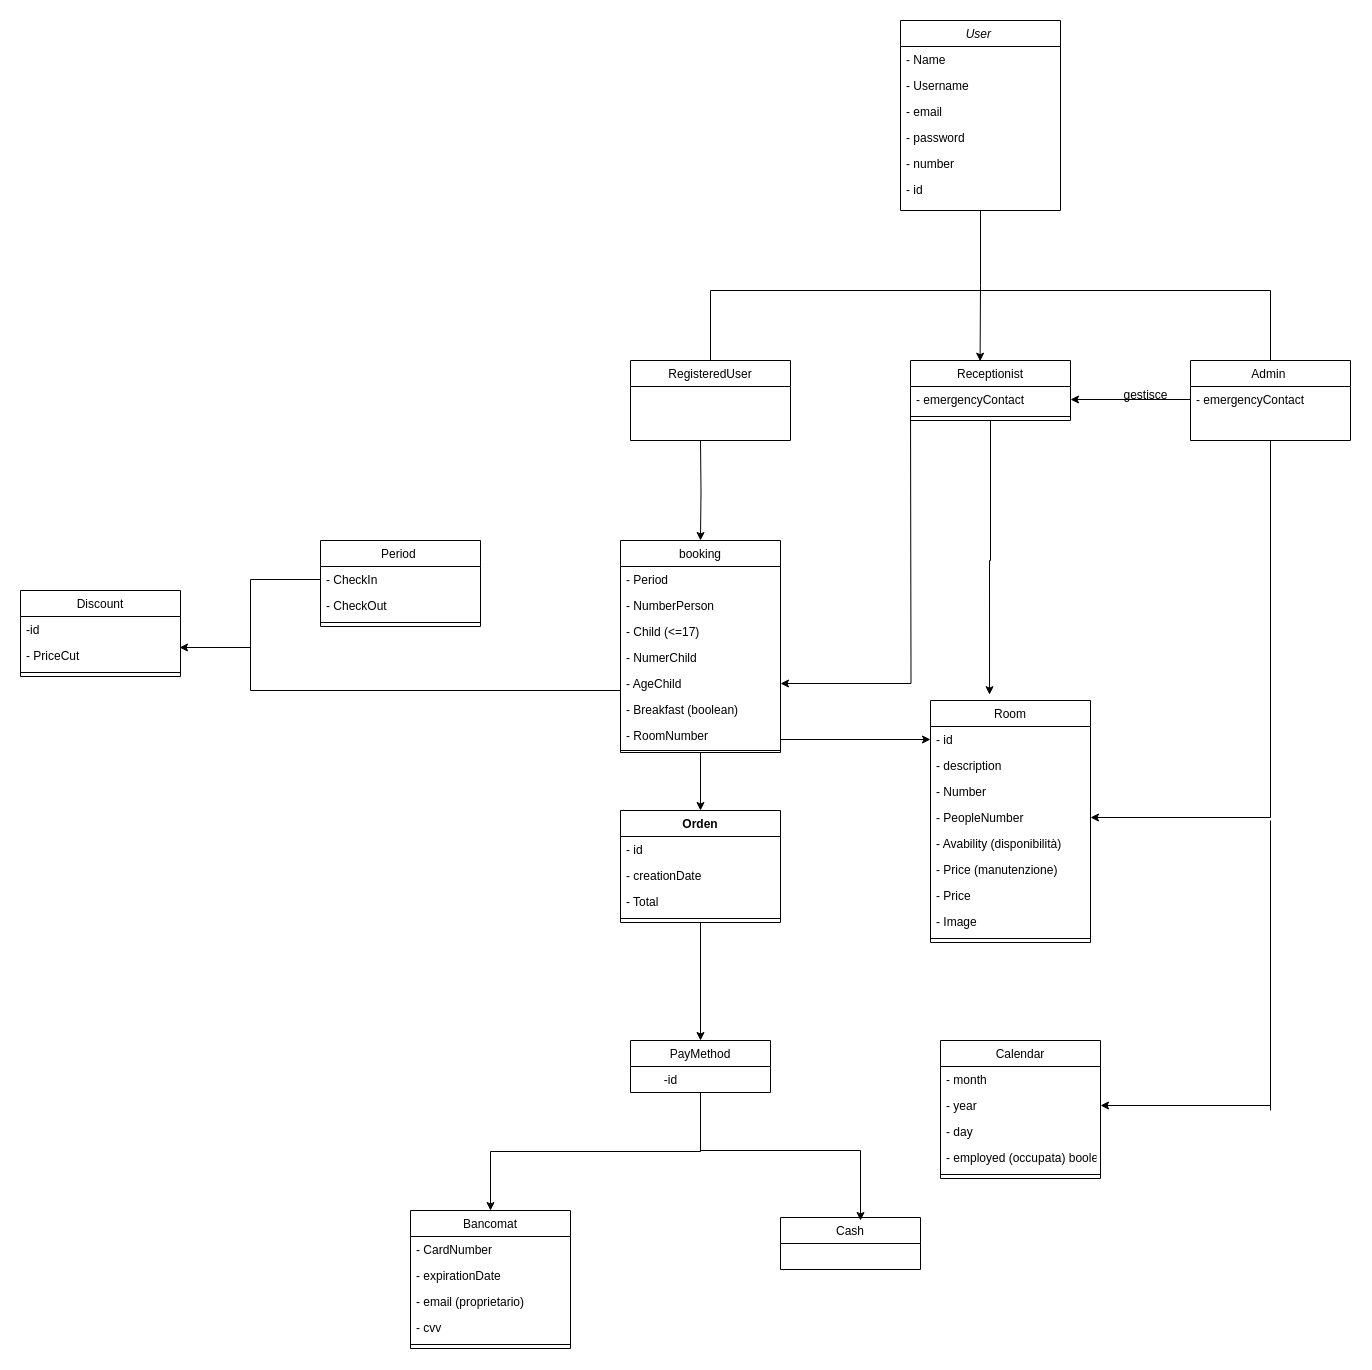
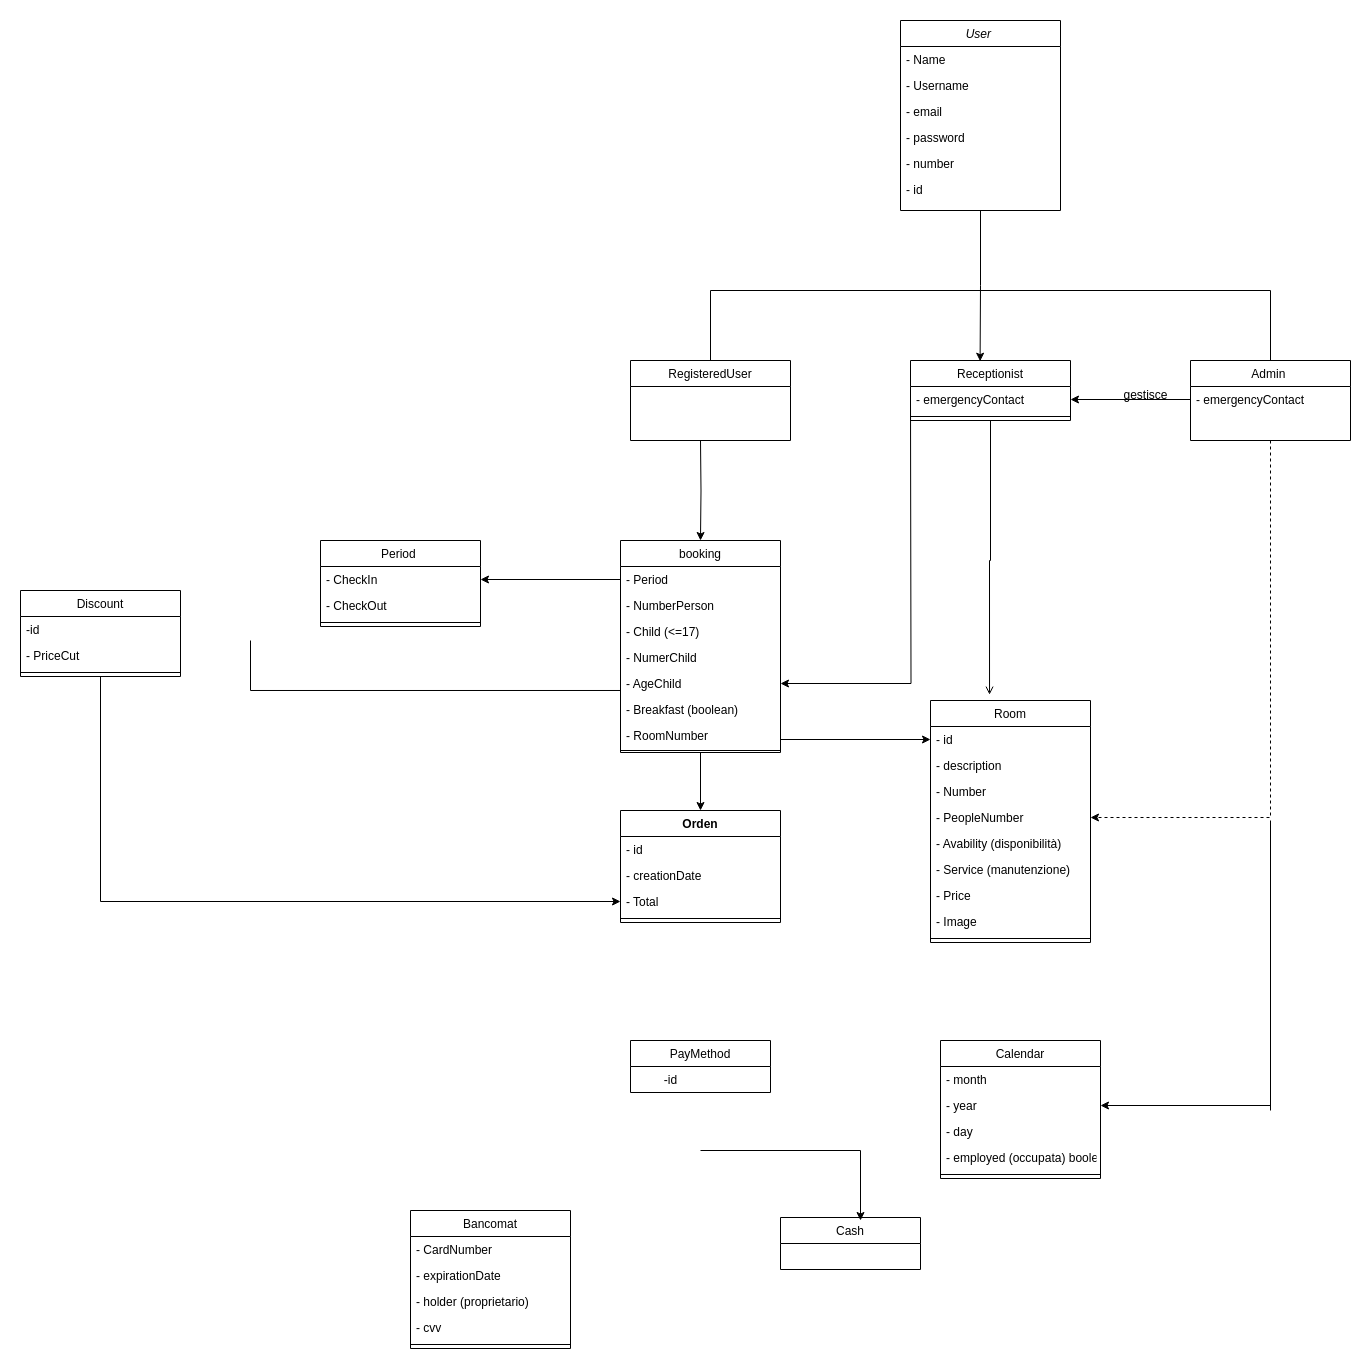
edge "- CheckIn" -> "- PriceCut": removed
edge "- Period" -> "- CheckIn": added
edge "Receptionist" -> "Room": arrowhead classic -> open
edge "Admin" -> "- PeopleNumber": style solid -> dashed
node "- Price (manutenzione)": label "- Price (manutenzione)" -> "- Service (manutenzione)"
edge "Discount" -> "- Total": added
edge "Orden" -> "PayMethod": removed
edge "PayMethod" -> "Bancomat": removed
node "- email (proprietario)": label "- email (proprietario)" -> "- holder (proprietario)"
